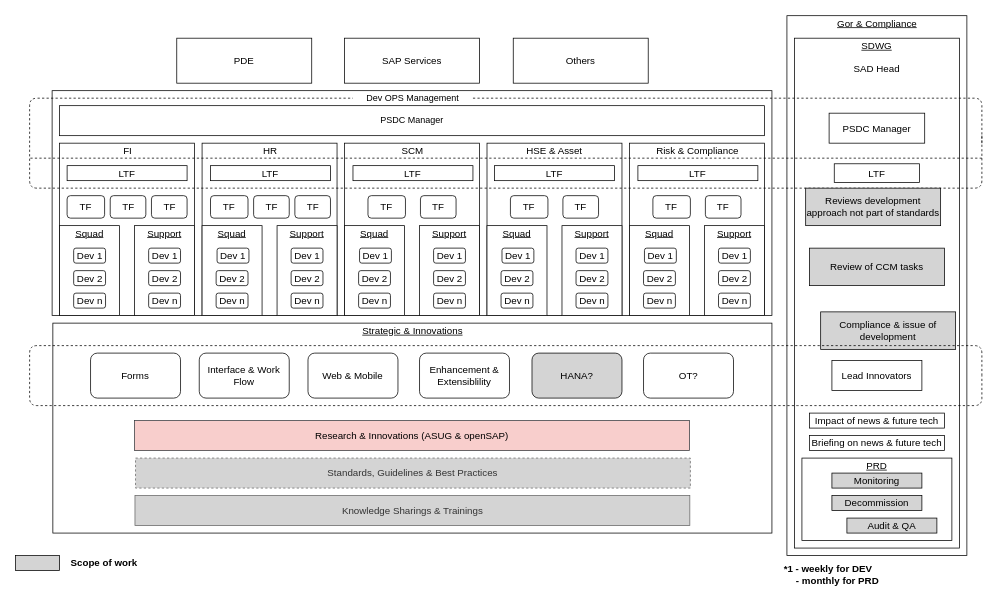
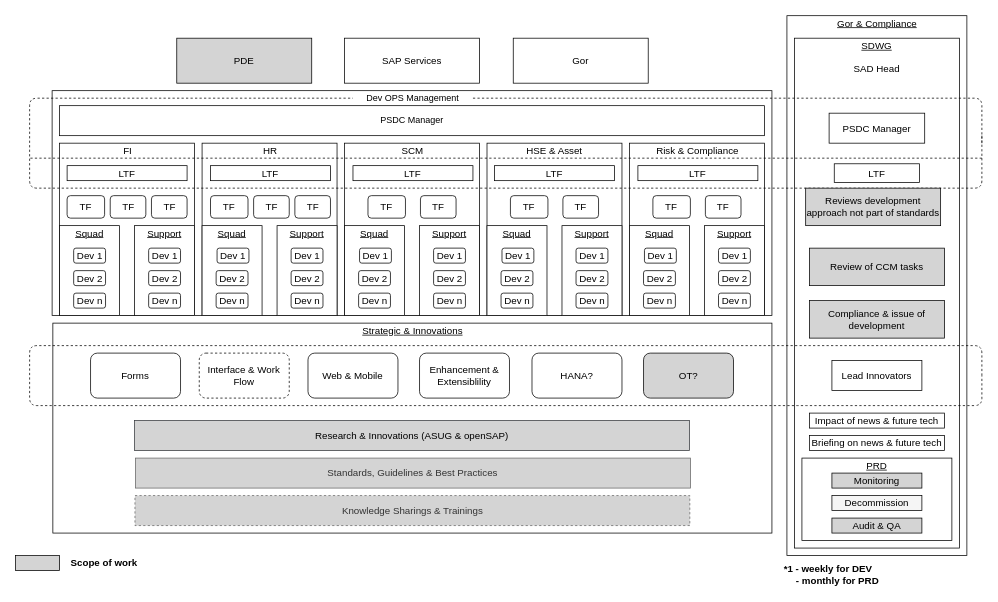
node "PDE": fillcolor #ffffff -> #d4d4d4
node "Others": label "Others" -> "Gor"
node "Compliance & issue of development": moved (888, 330) -> (877, 319)
node "Interface & Work Flow": style solid -> dashed
node "HANA?": fillcolor #d4d4d4 -> #ffffff
node "OT?": fillcolor #ffffff -> #d4d4d4
node "Research & Innovations (ASUG & openSAP)": fillcolor #f8cecc -> #d4d4d4
node "Standards, Guidelines & Best Practices": style dashed -> solid
node "Decommission": fillcolor #d4d4d4 -> #f5f5f5
node "Knowledge Sharings & Trainings": style solid -> dashed
node "Audit & QA": moved (892, 525) -> (877, 525)
